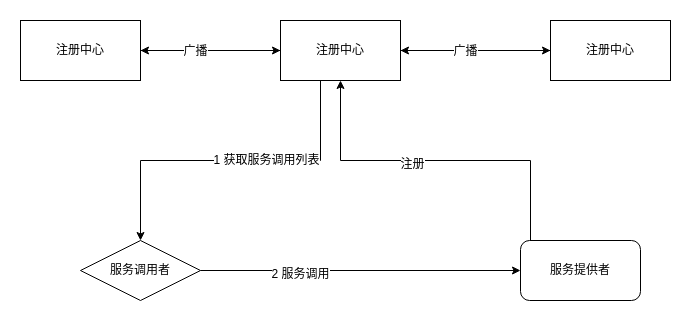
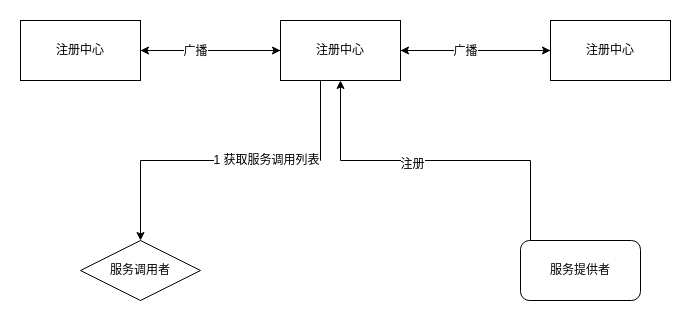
edge "服务调用者" -> "服务提供者": removed, label "2 服务调用"
